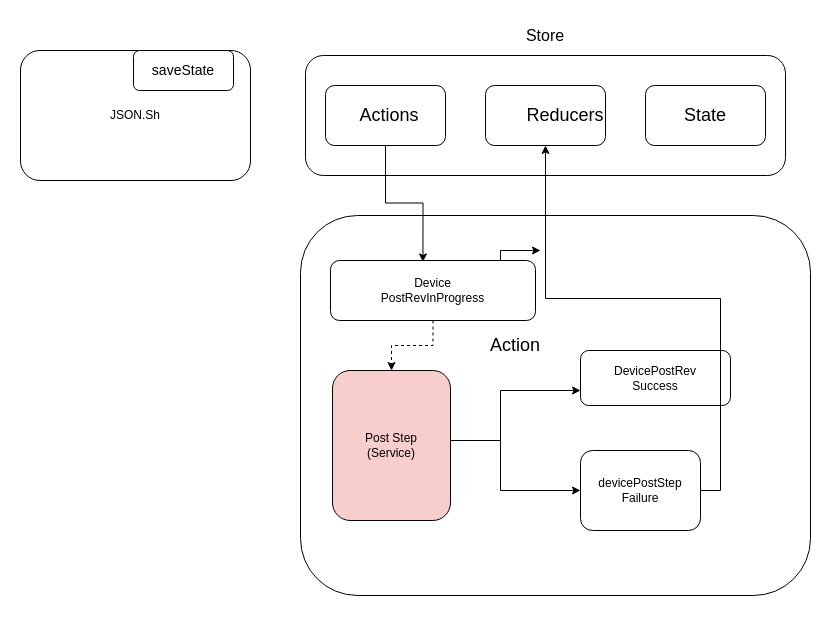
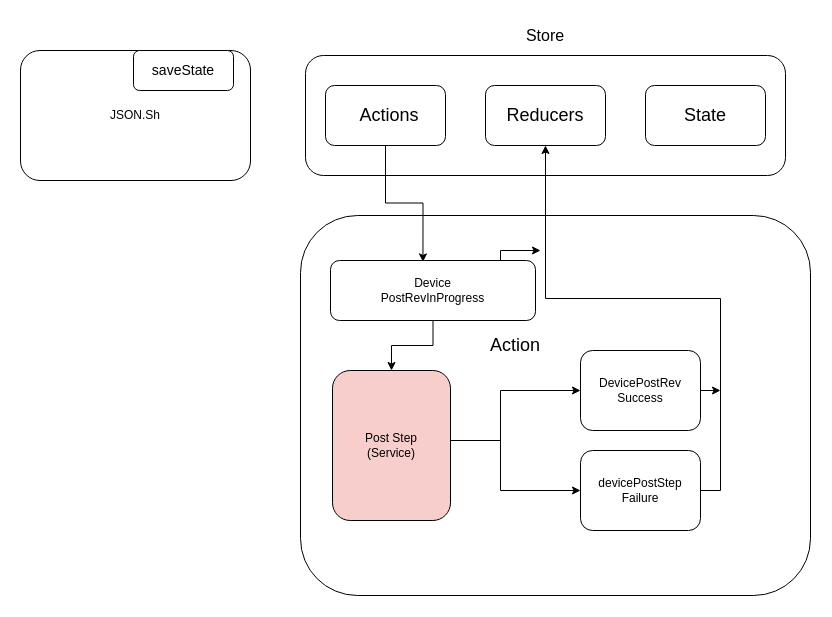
node "Reducers": moved (566, 116) -> (546, 116)
edge "Device PostRevInProgress" -> "Post Step (Service)": style dashed -> solid
node "DevicePostRev Success": size 150x55 -> 120x80
